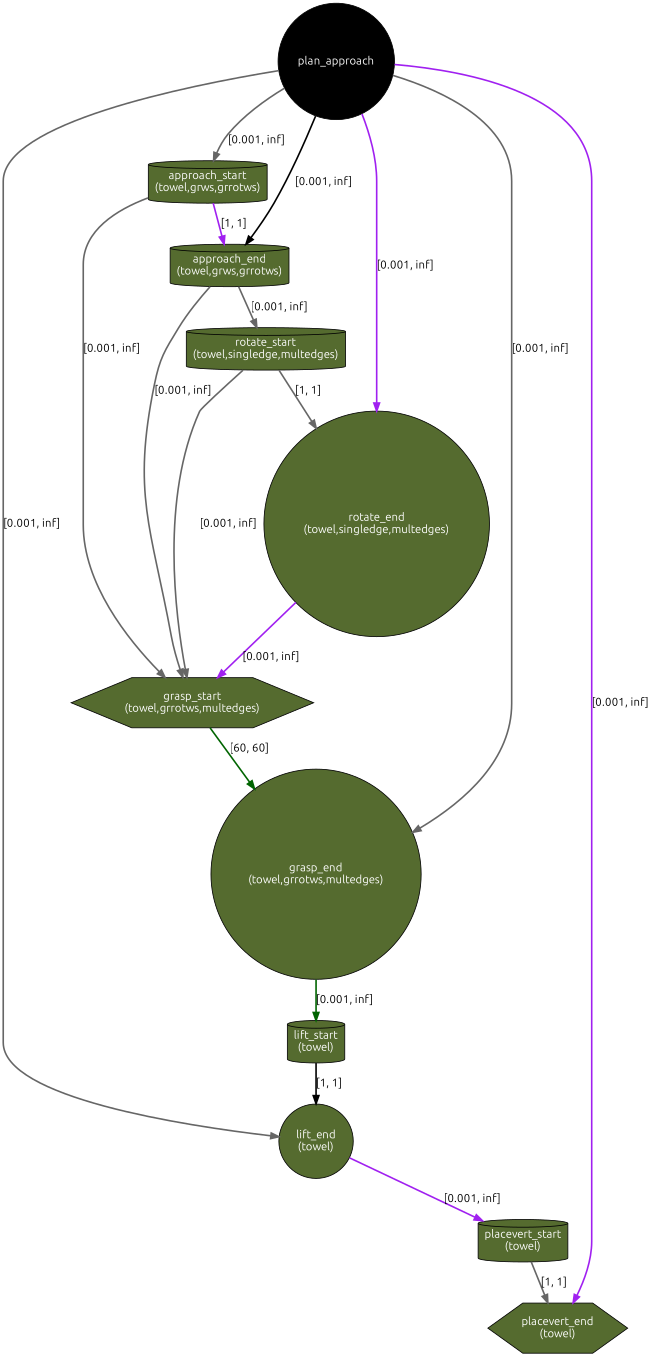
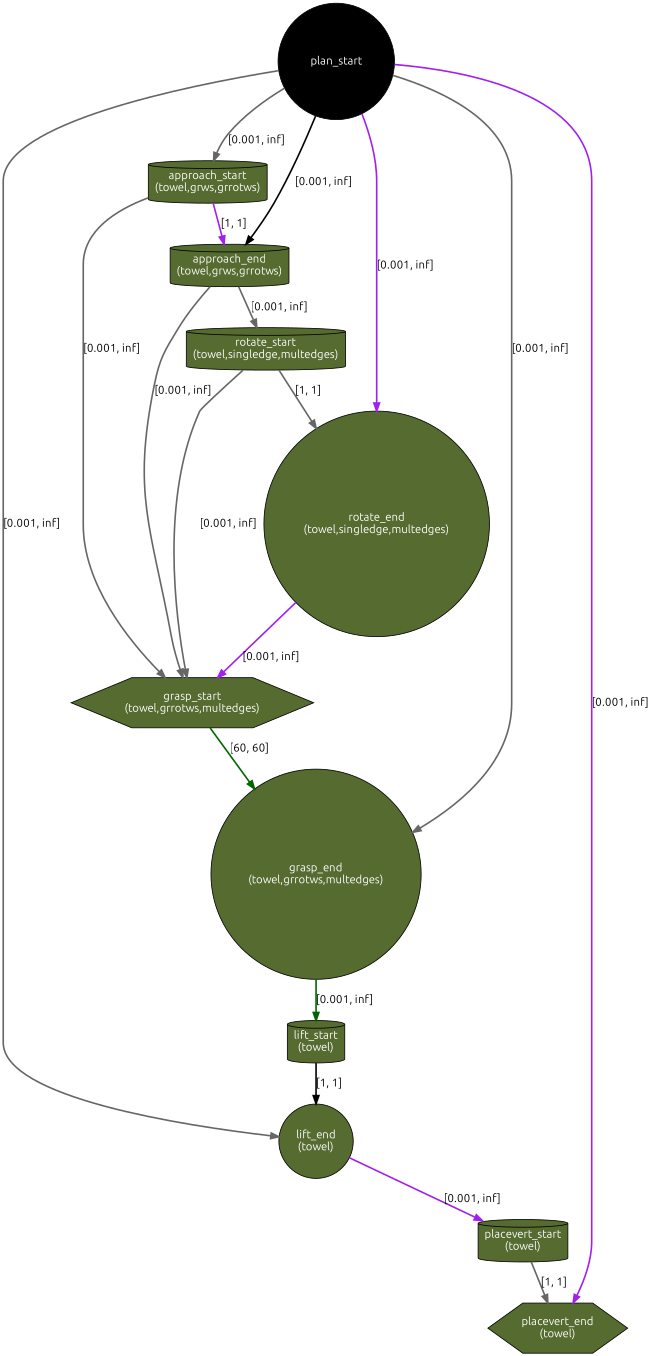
node "plan_approach": label "plan_approach" -> "plan_start"
